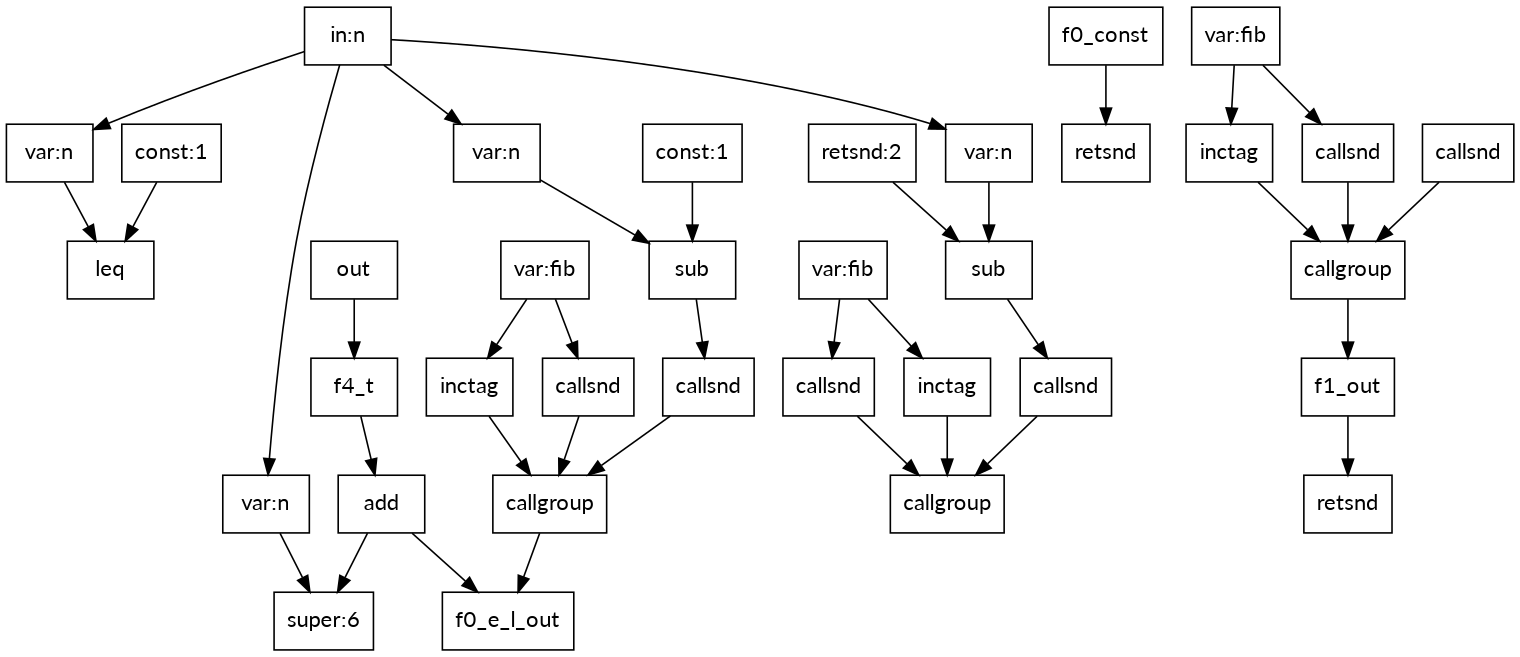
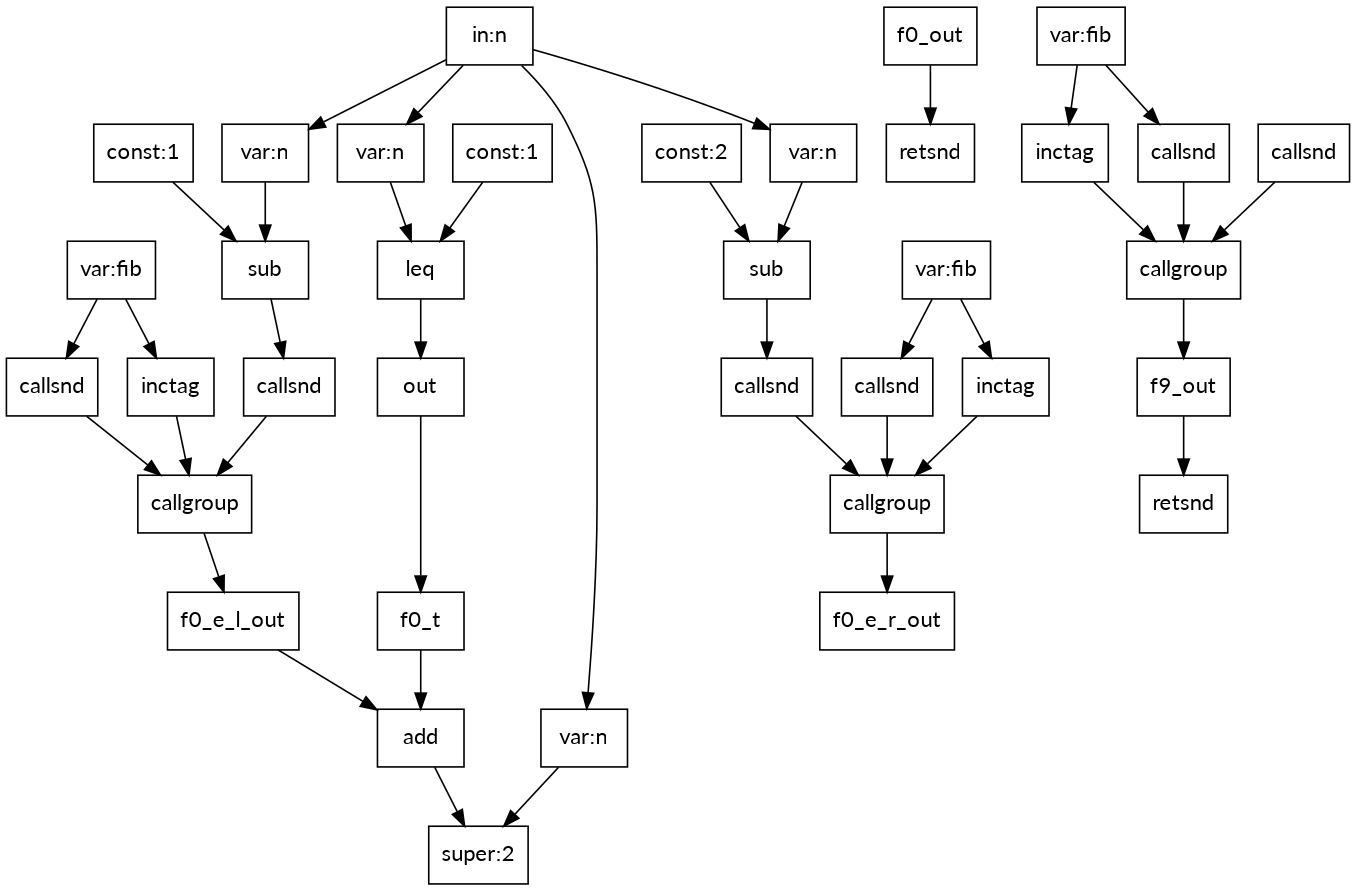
node "f0_const": label "f0_const" -> "f0_out"
node "retsnd:2": label "retsnd:2" -> "const:2"
edge "leq" -> "out": added
node "f4_t": label "f4_t" -> "f0_t"
node "f1_out": label "f1_out" -> "f9_out"
edge "add" -> "f0_e_l_out": reversed
node "super:6": label "super:6" -> "super:2"
node "f0_e_r_out": added
